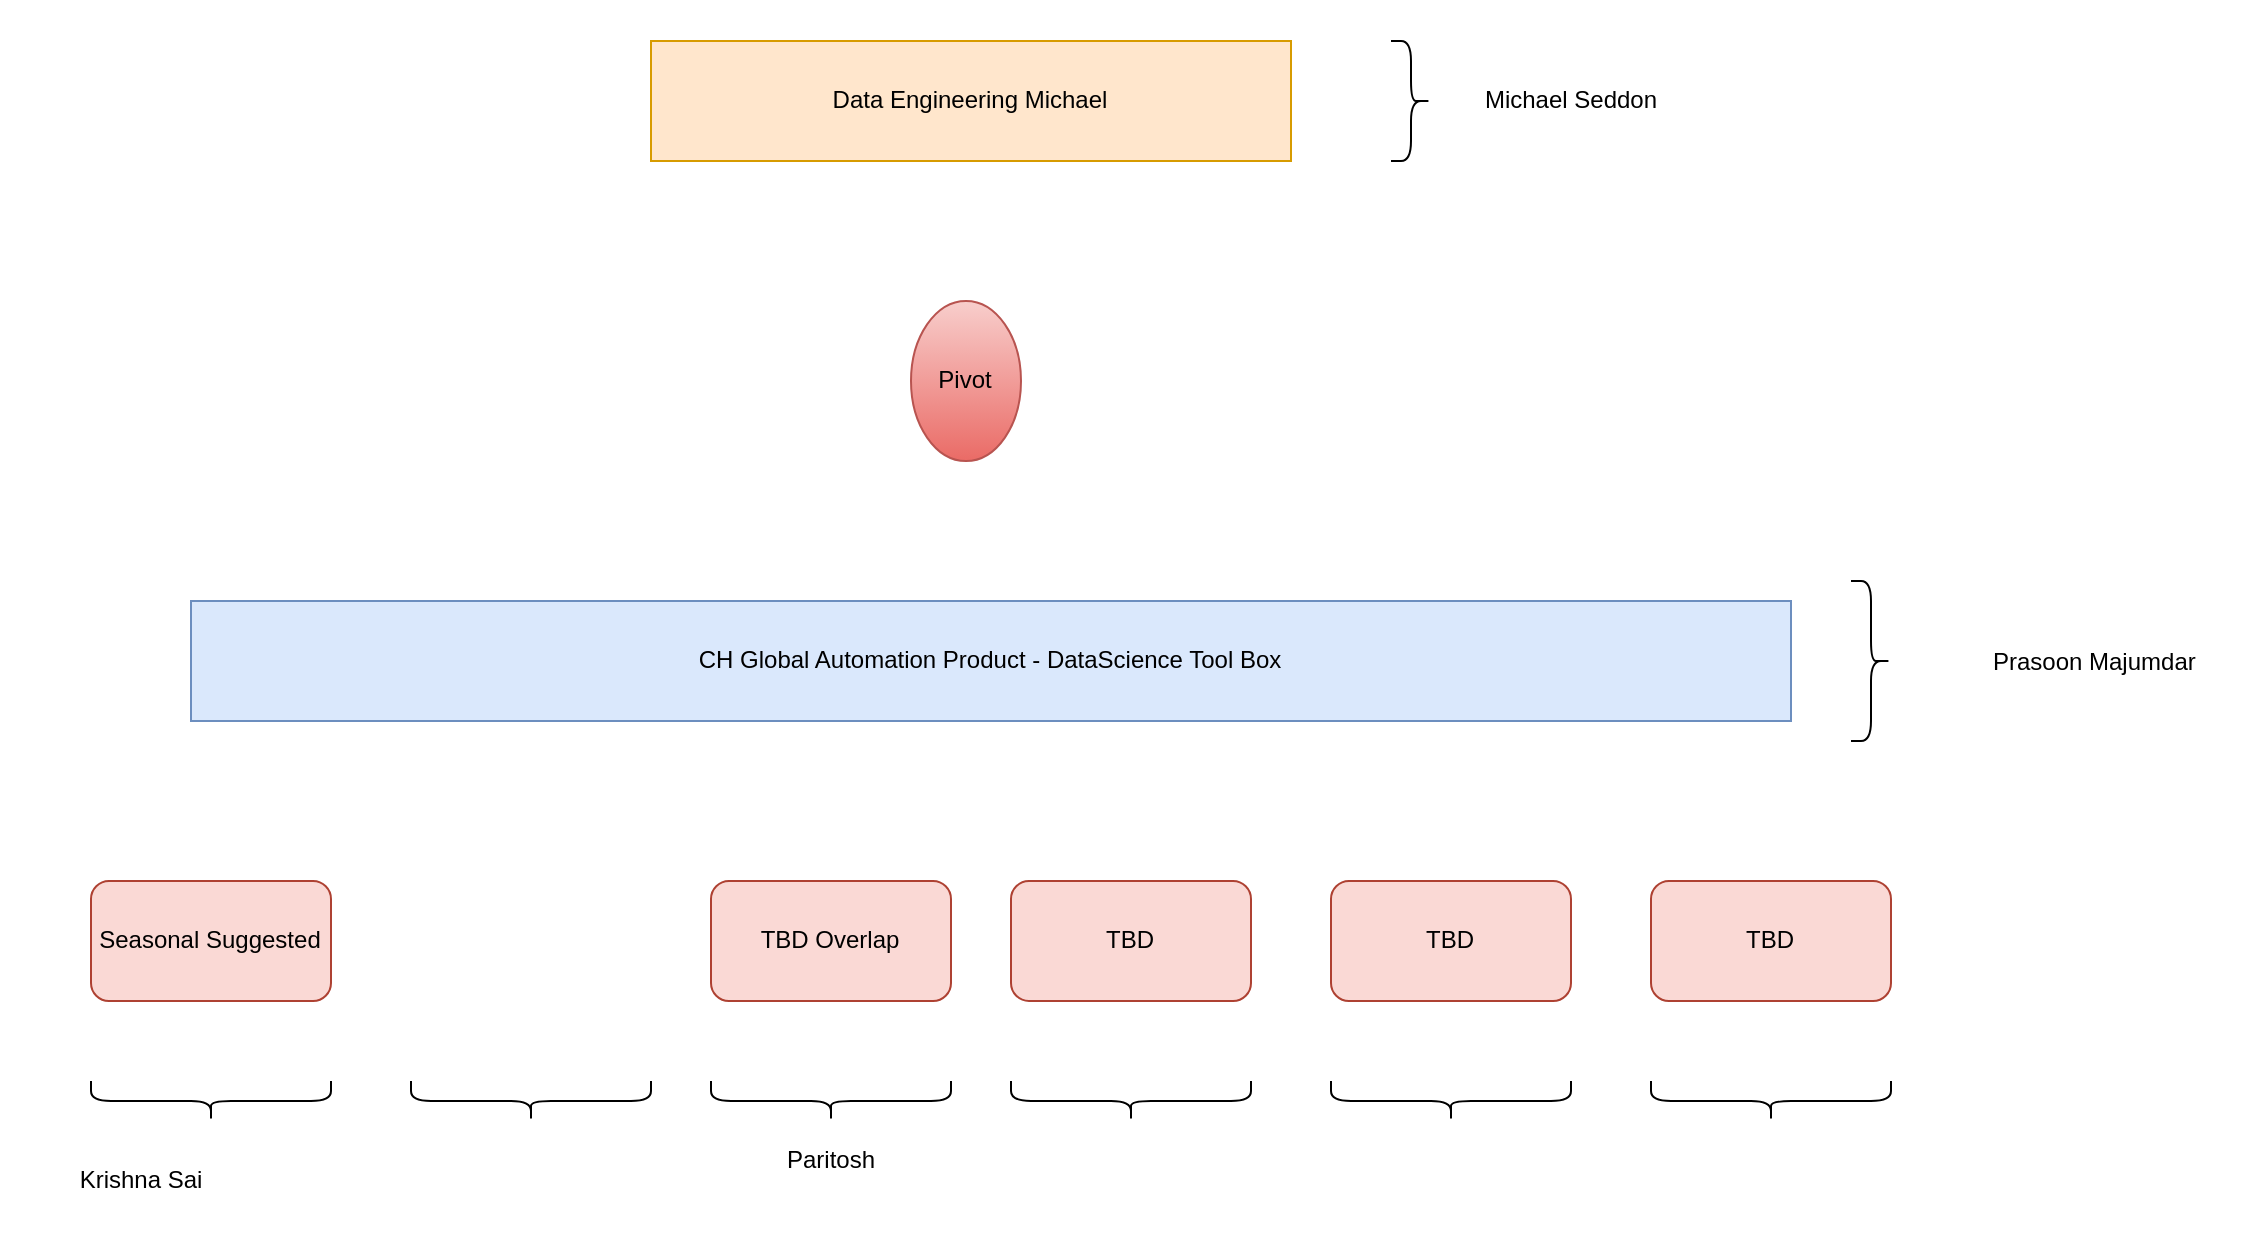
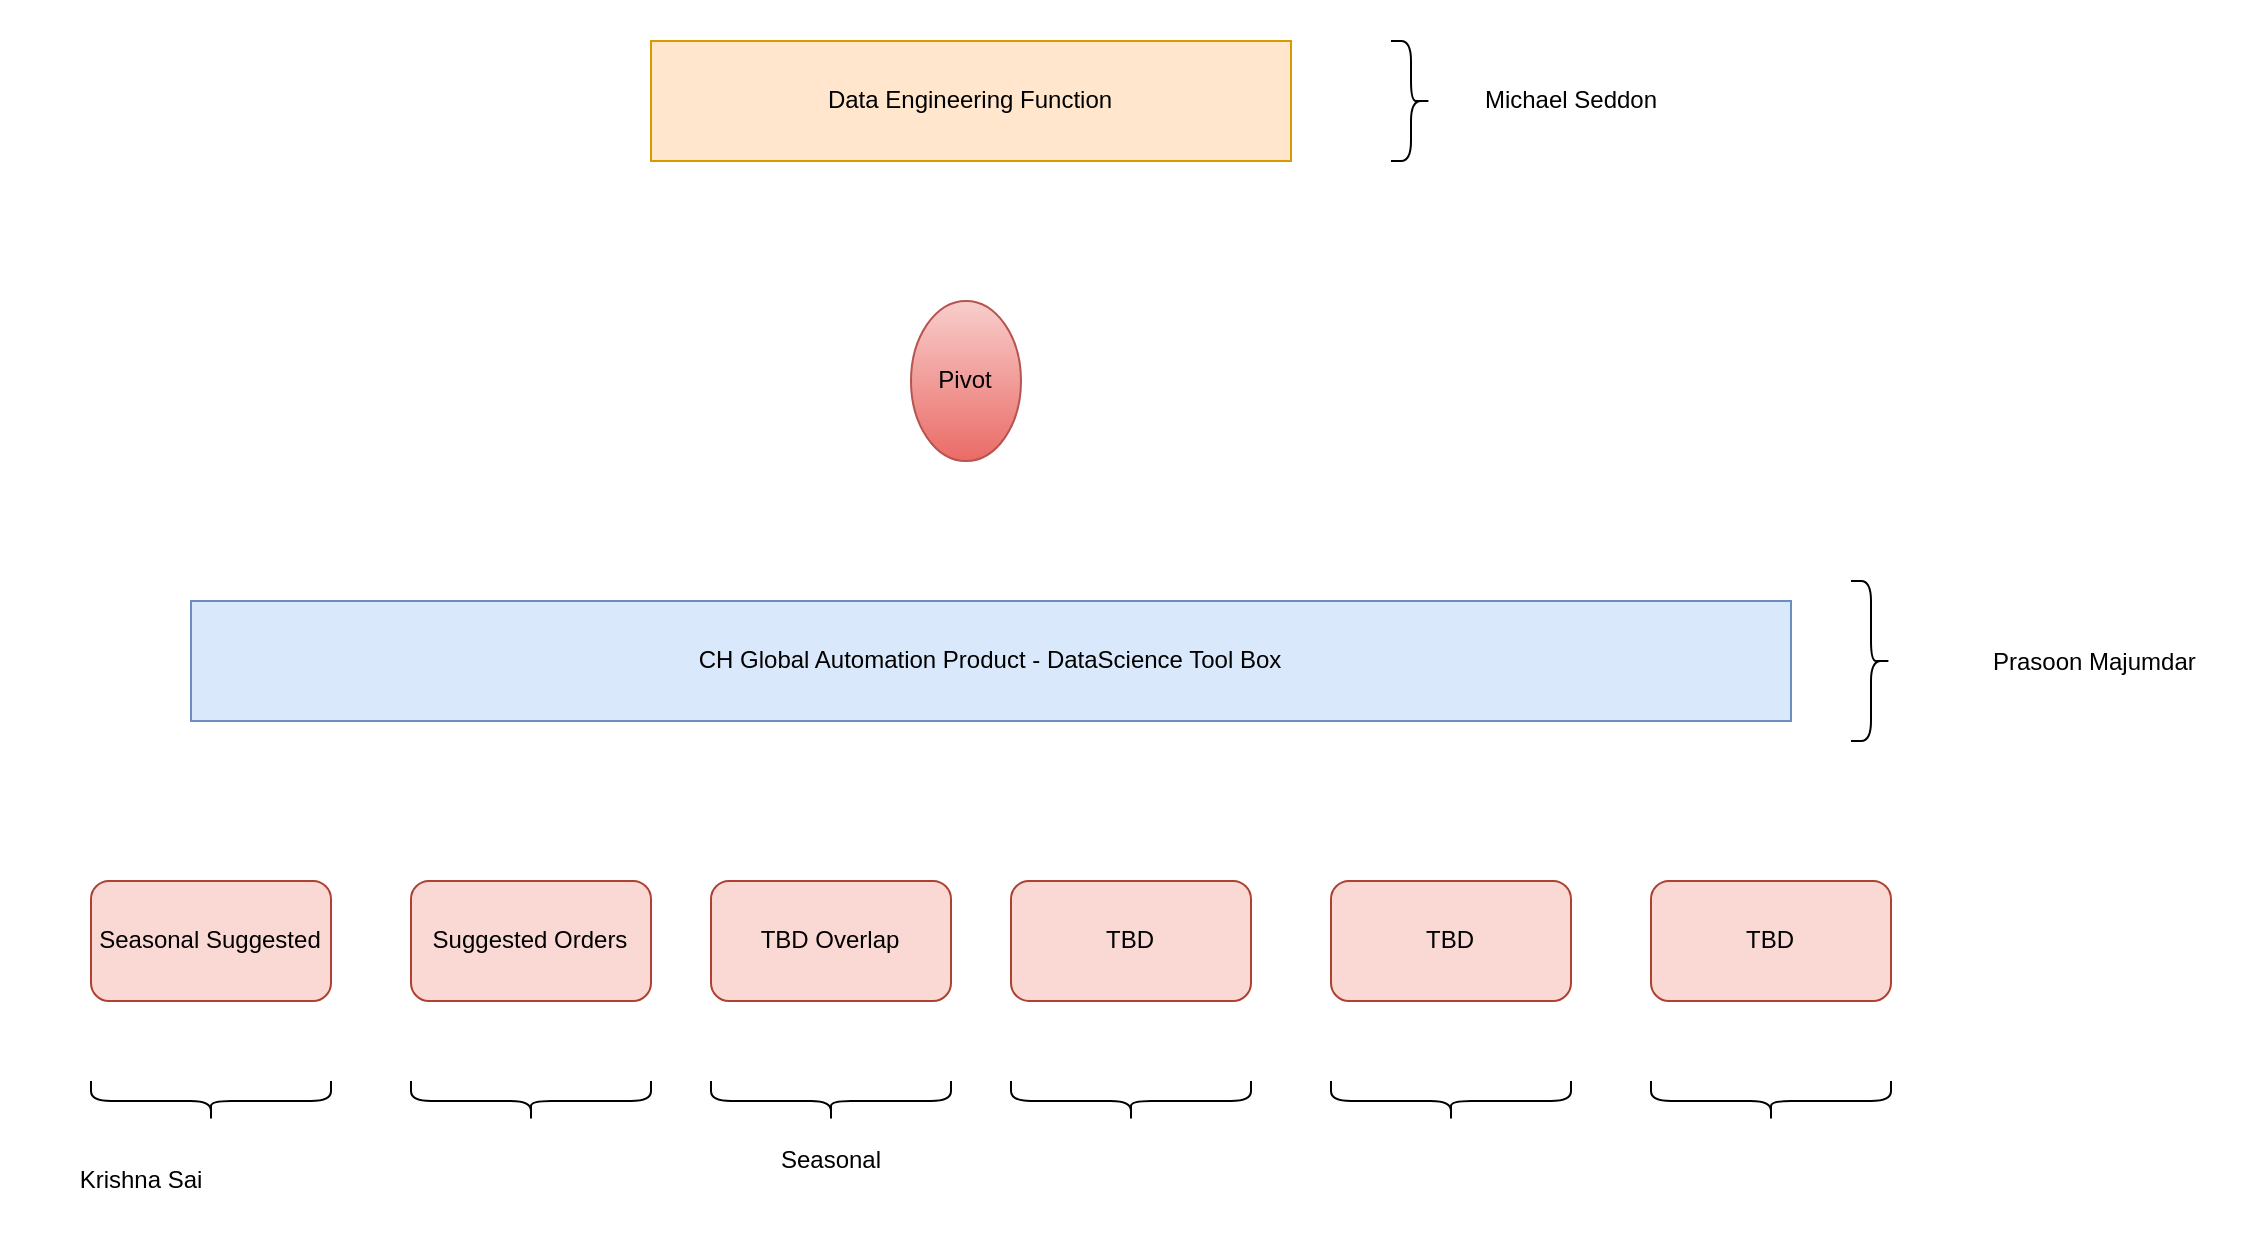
node "Data Engineering Michael": label "Data Engineering Michael" -> "Data Engineering Function"
node "Suggested Orders": added
node "Paritosh": label "Paritosh" -> "Seasonal"
